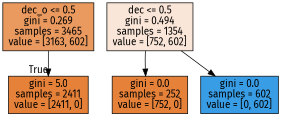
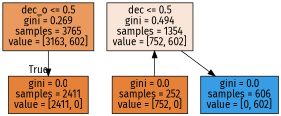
node "dec_o <= 0.5 gini = 0.269 samples = 3465 value = [3163, 602]": label "dec_o <= 0.5 gini = 0.269 samples = 3465 value = [3163, 602]" -> "dec_o <= 0.5 gini = 0.269 samples = 3765 value = [3163, 602]"
edge "dec <= 0.5 gini = 0.494 samples = 1354 value = [752, 602]" -> "gini = 0.0 samples = 252 value = [752, 0]": reversed
node "gini = 5.0 samples = 2411 value = [2411, 0]": label "gini = 5.0 samples = 2411 value = [2411, 0]" -> "gini = 0.0 samples = 2411 value = [2411, 0]"
node "gini = 0.0 samples = 602 value = [0, 602]": label "gini = 0.0 samples = 602 value = [0, 602]" -> "gini = 0.0 samples = 606 value = [0, 602]"
